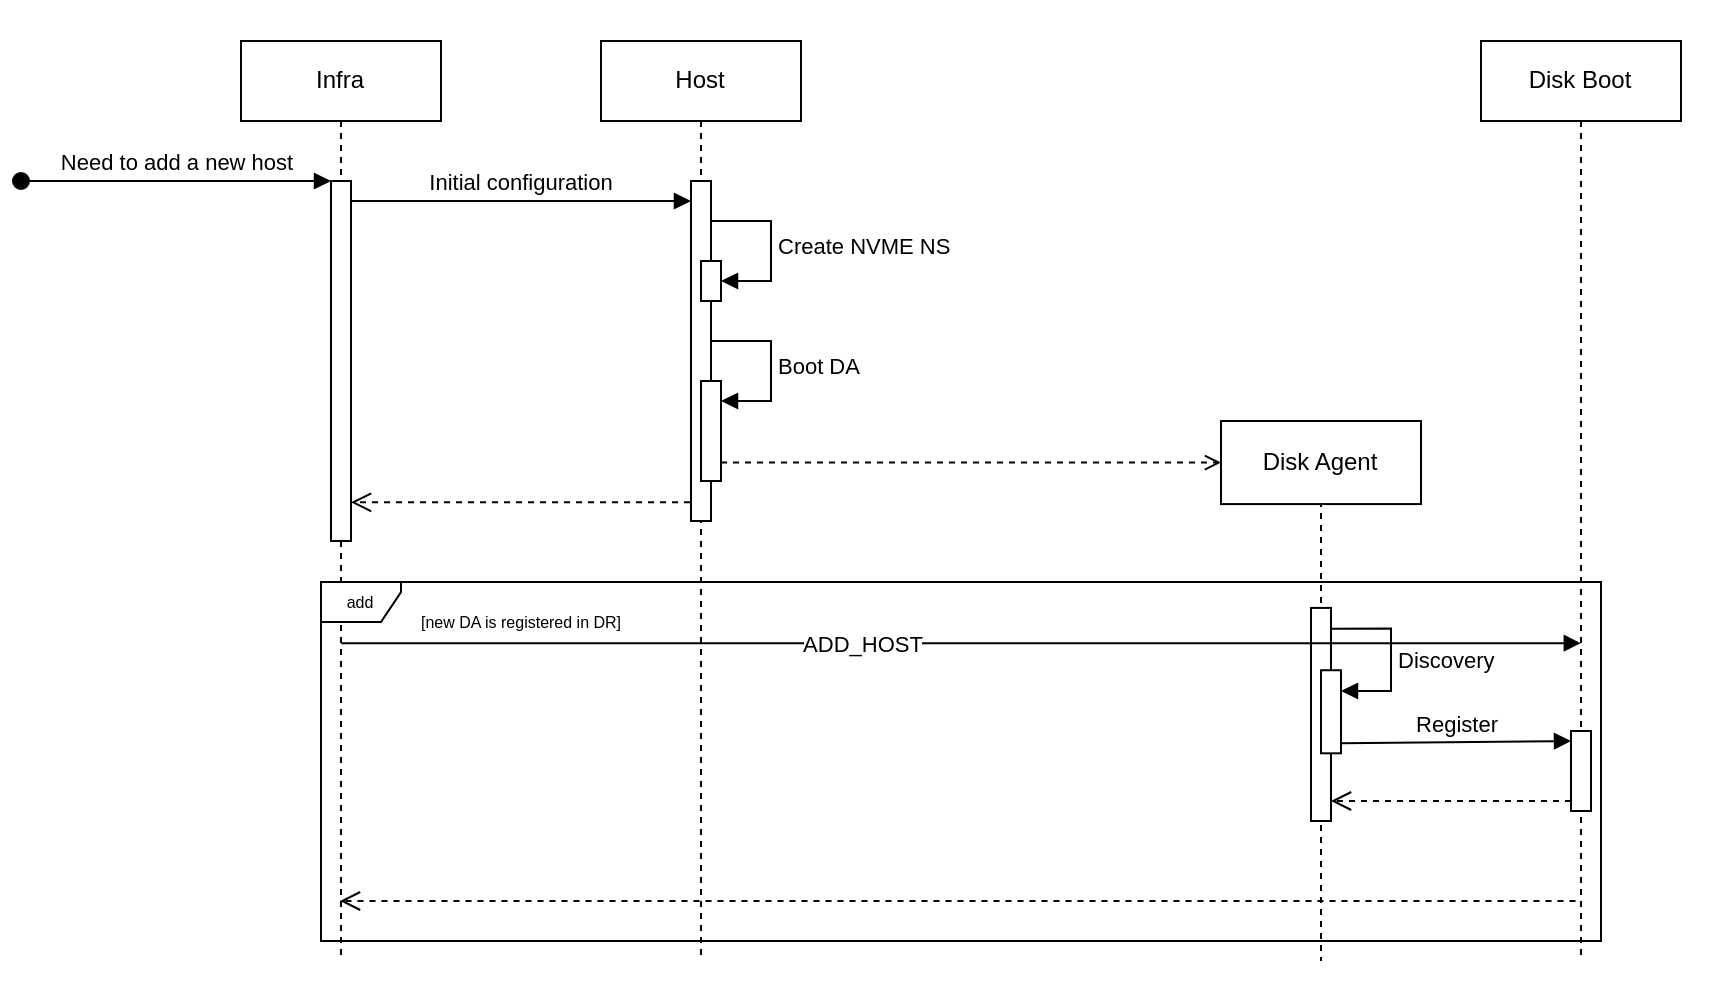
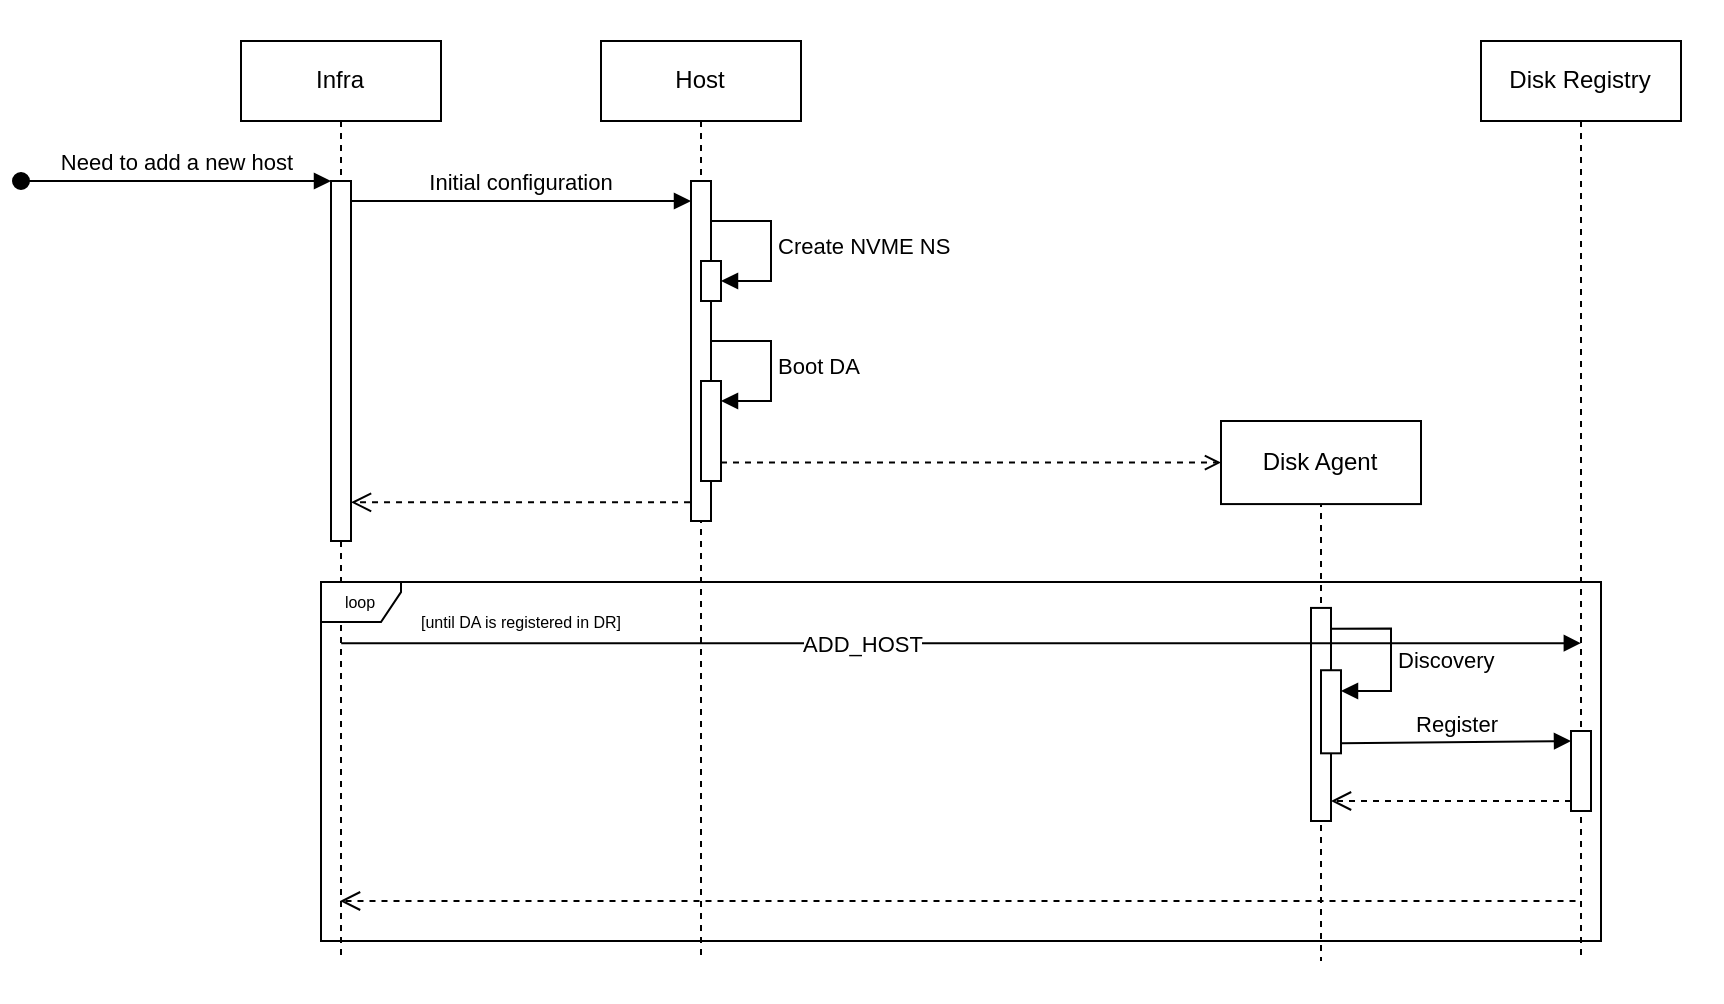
node "Disk Boot": label "Disk Boot" -> "Disk Registry"
node "add": label "add" -> "loop"
node "[new DA is registered in DR]": label "[new DA is registered in DR]" -> "[until DA is registered in DR]"
